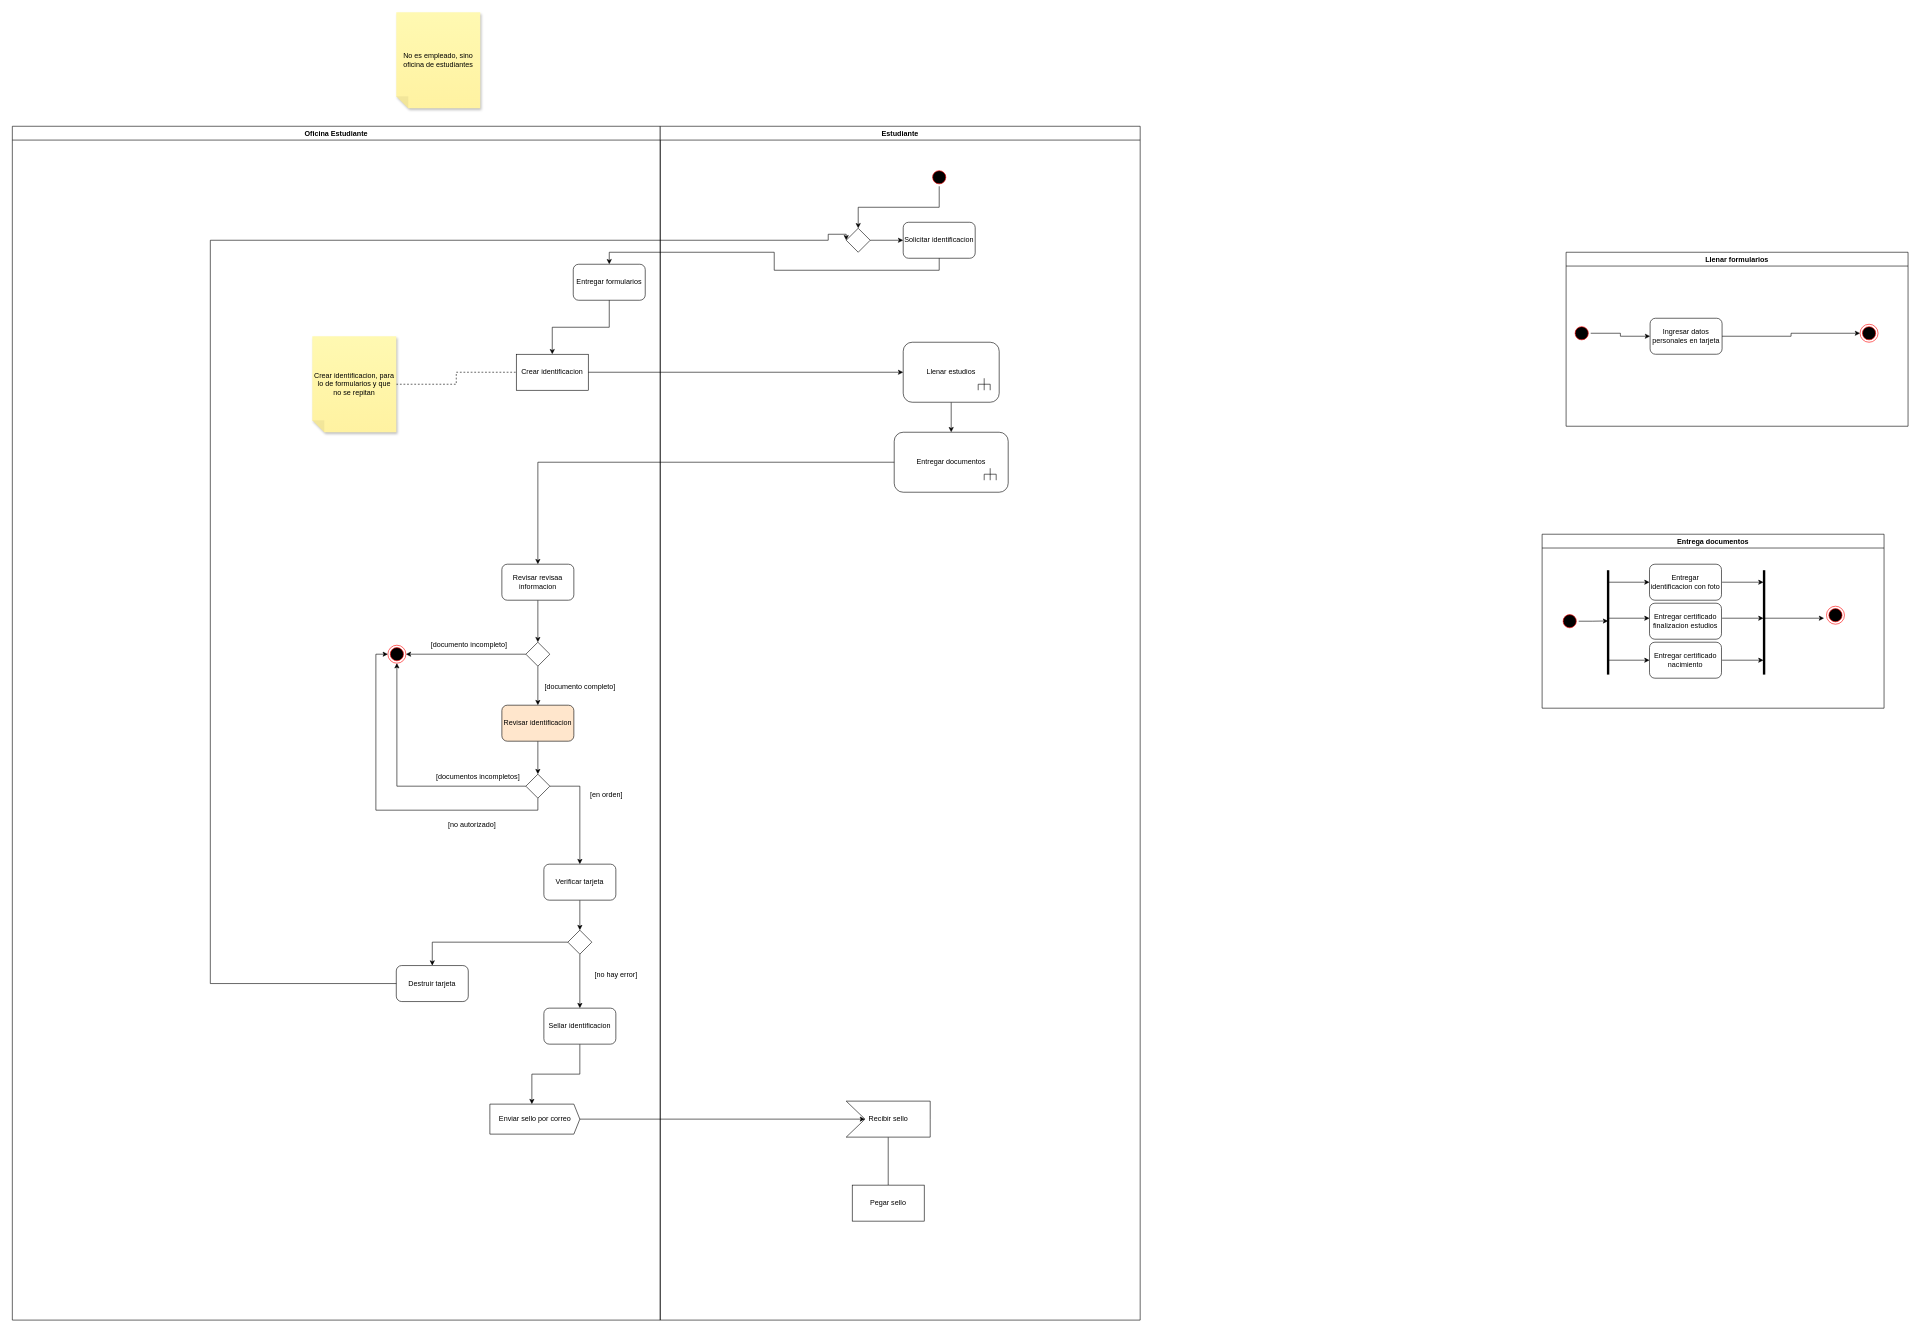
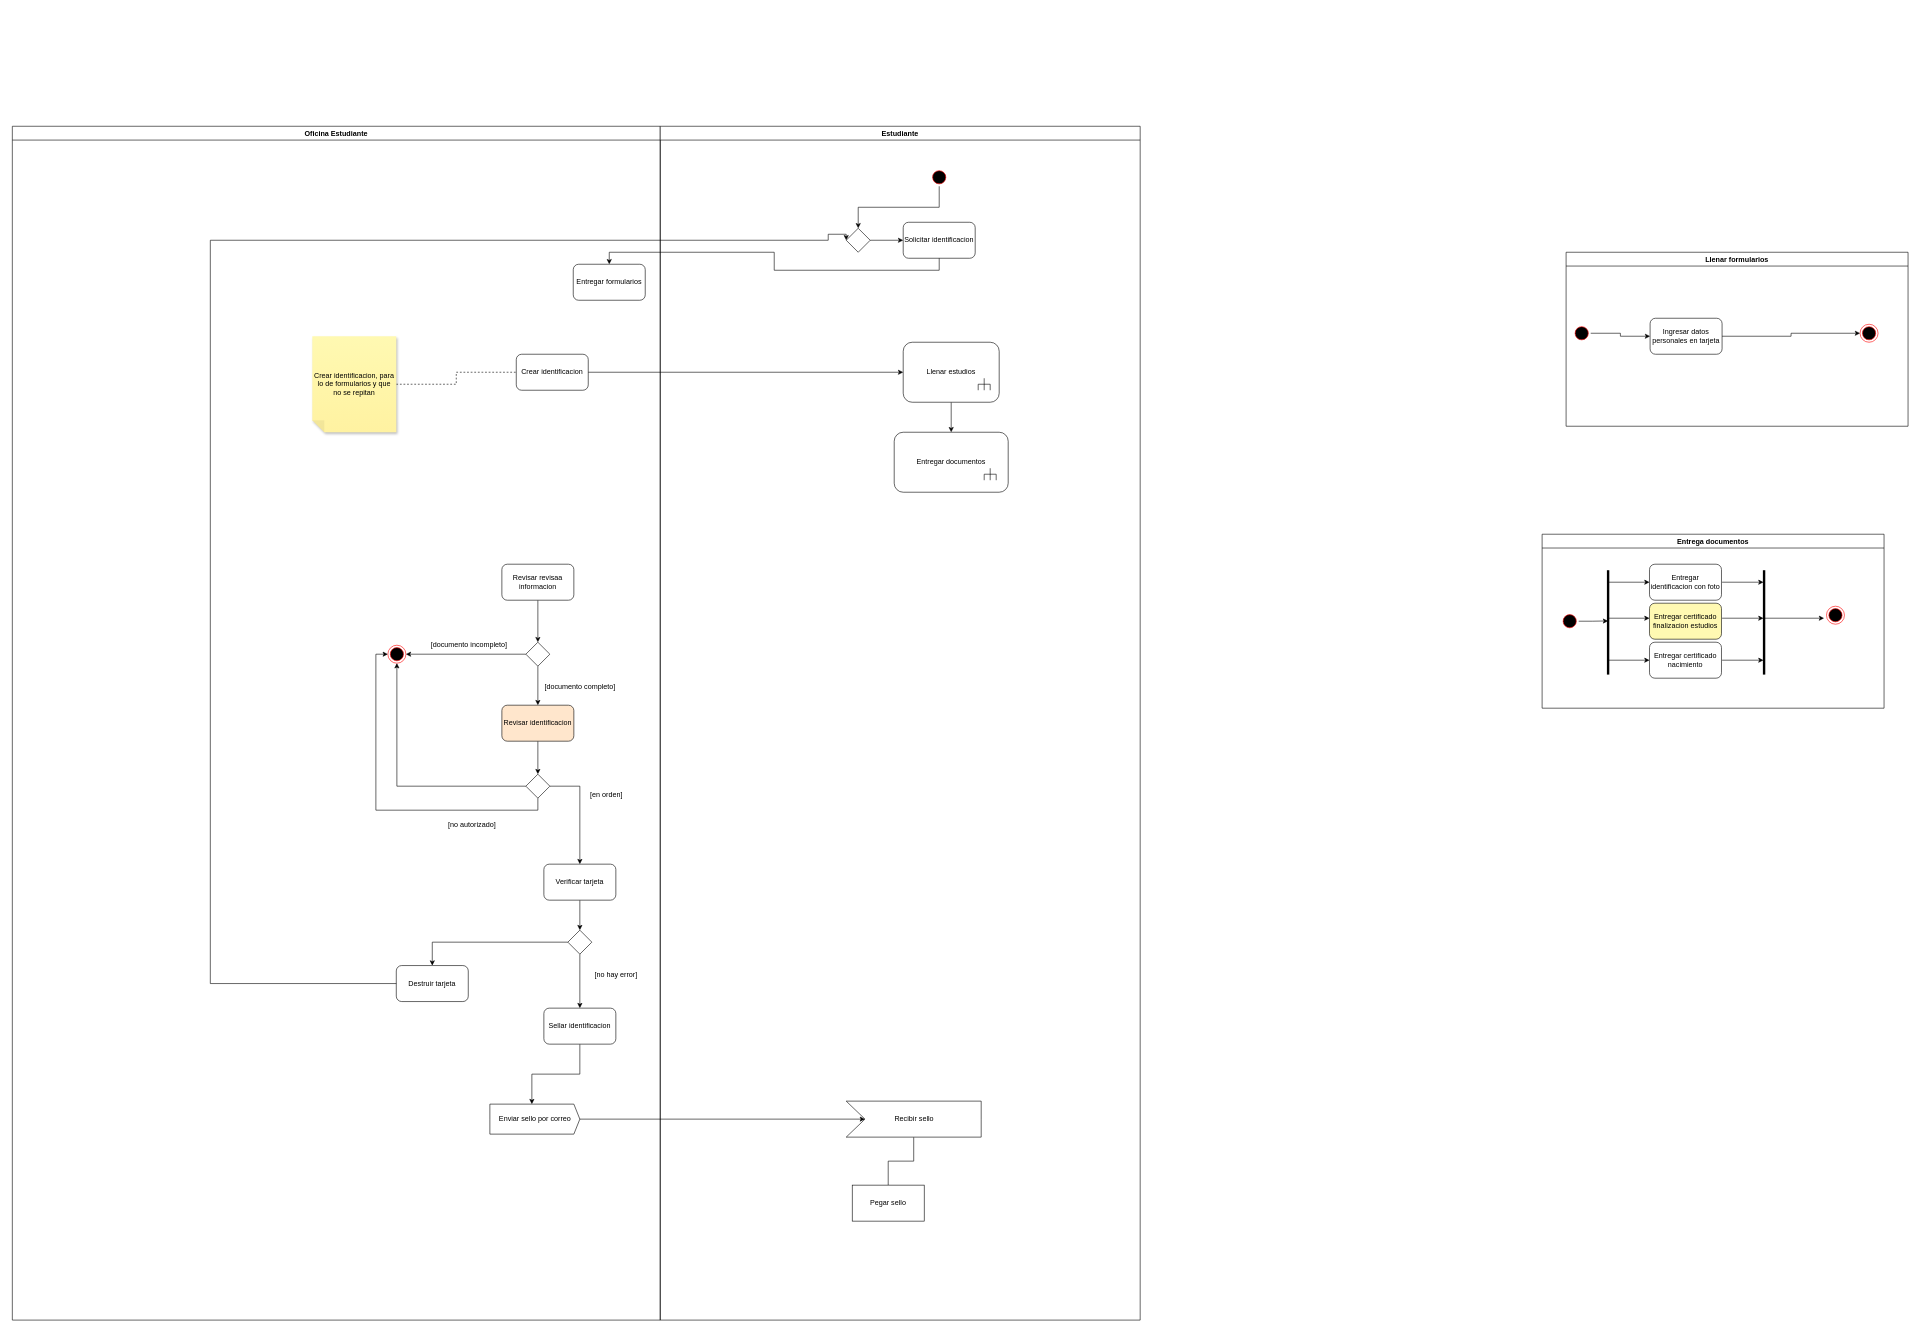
node "No es empleado, sino oficina de estudiantes": removed
edge "Entregar formularios" -> "Crear identificacion": removed
node "Crear identificacion": shape rectangle -> rounded rectangle
edge "Entregar documentos" -> "Revisar revisaa informacion": removed
node "Entregar certificado finalizacion estudios": fillcolor #ffffff -> #fff9b2
node "[documentos incompletos]": removed
node "Recibir sello": size 84x36 -> 135x36
